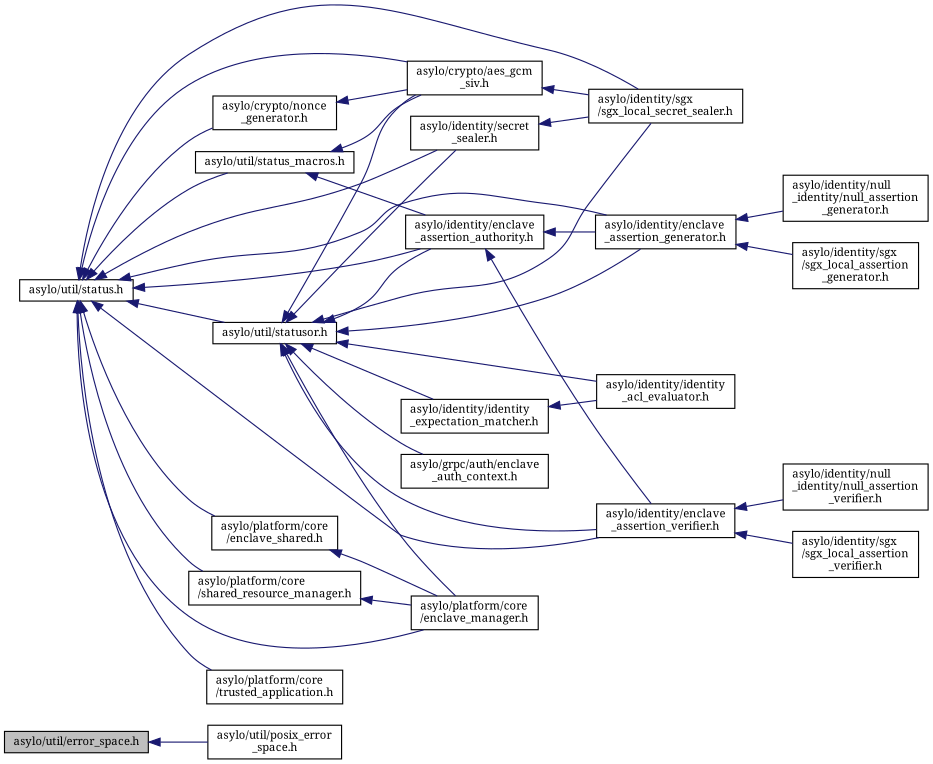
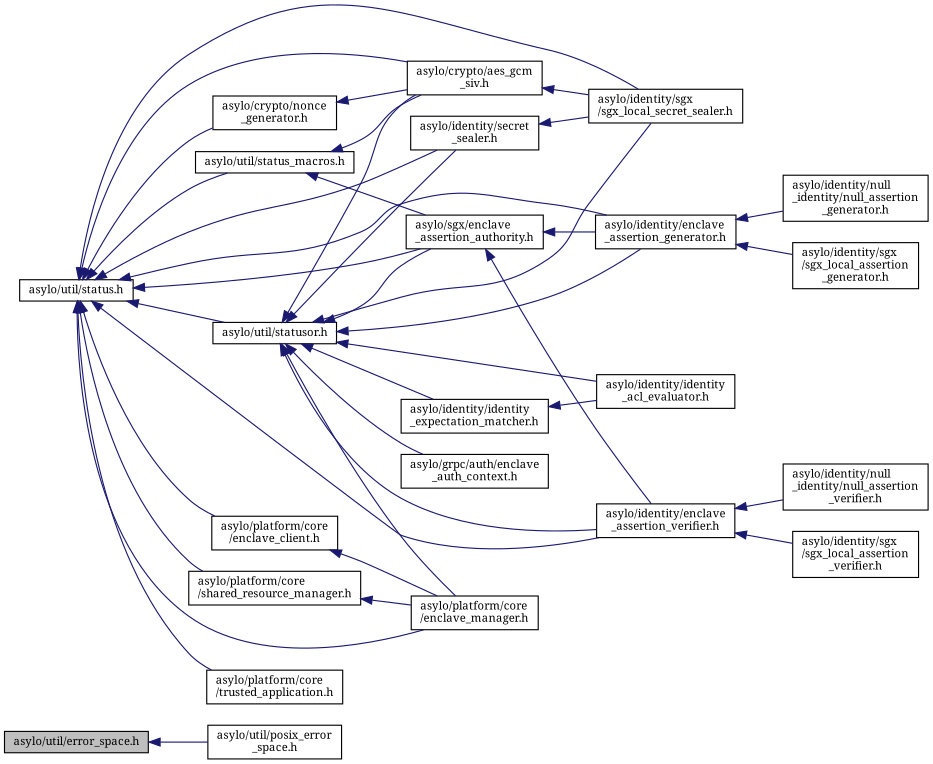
node "asylo/identity/enclave _assertion_authority.h": label "asylo/identity/enclave _assertion_authority.h" -> "asylo/sgx/enclave _assertion_authority.h"
node "asylo/platform/core /enclave_shared.h": label "asylo/platform/core /enclave_shared.h" -> "asylo/platform/core /enclave_client.h"
